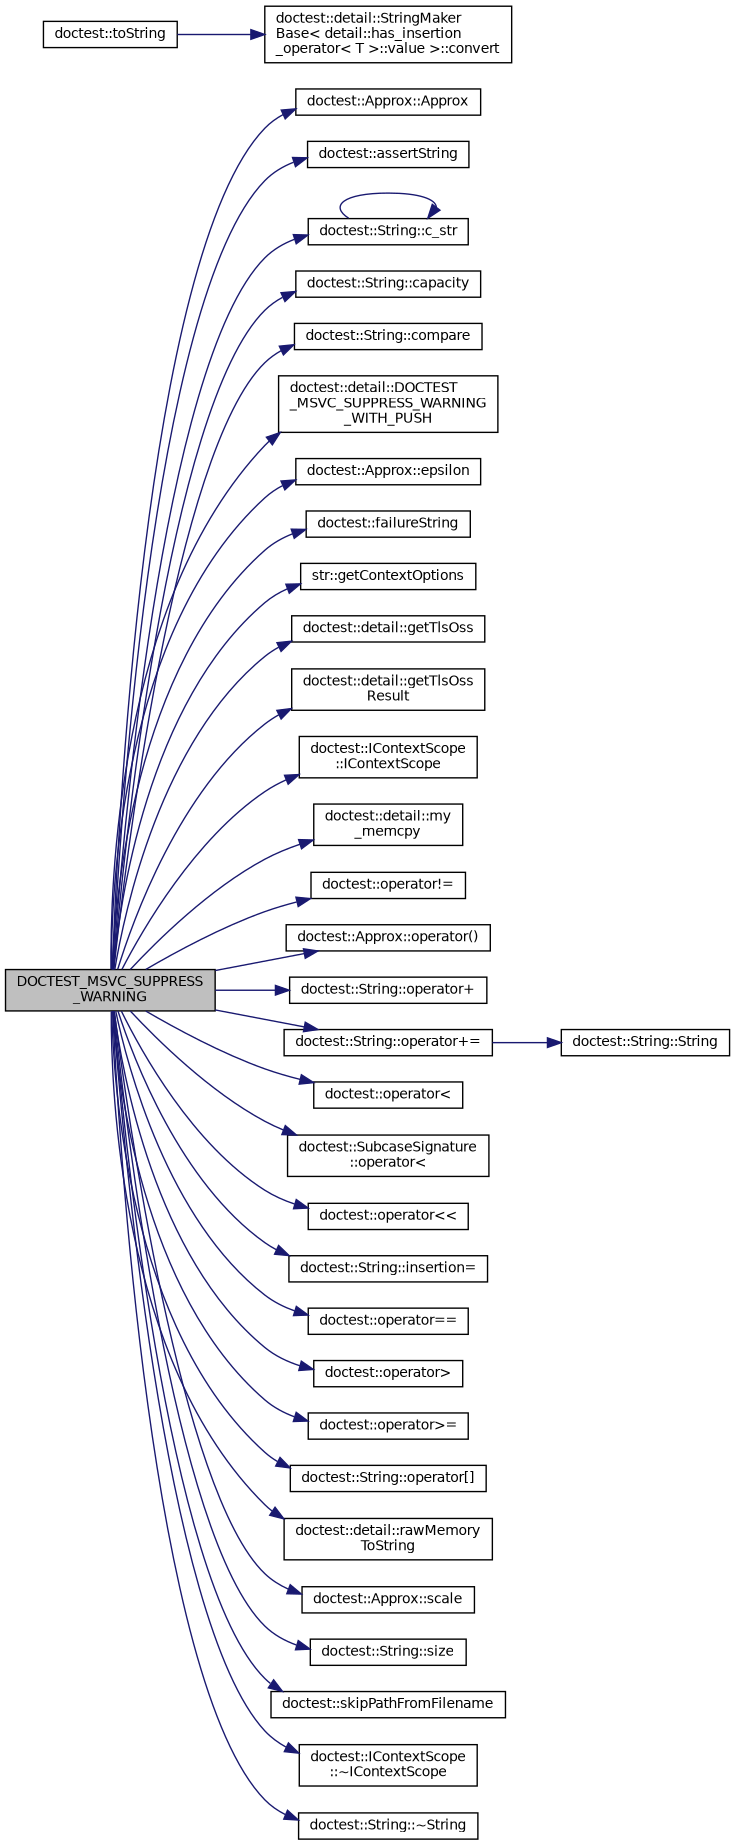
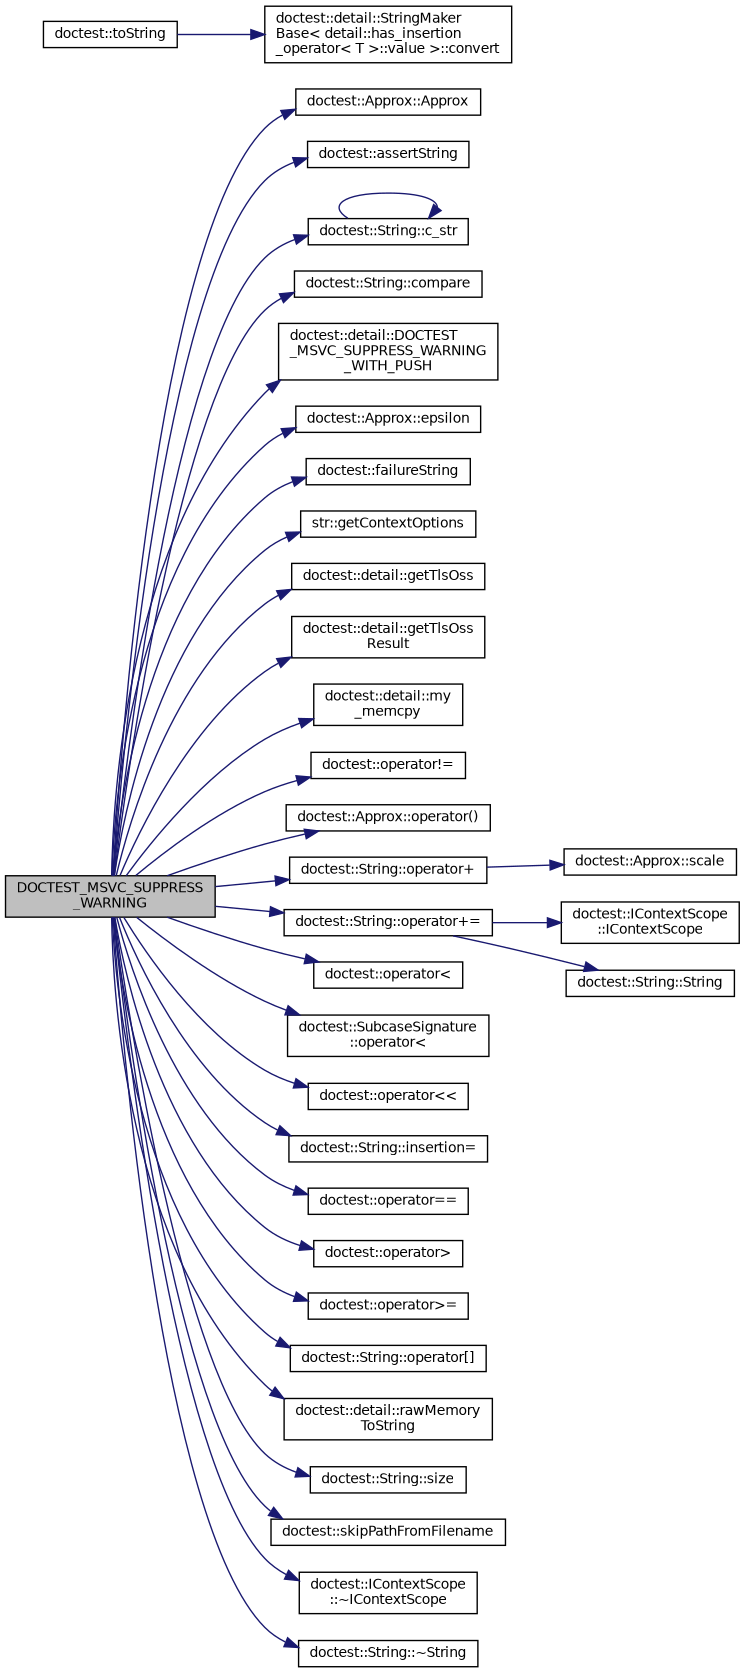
node "doctest::String::capacity": removed
edge "DOCTEST_MSVC_SUPPRESS _WARNING" -> "doctest::IContextScope ::IContextScope": now "doctest::String::operator+=" -> "doctest::IContextScope ::IContextScope"
edge "DOCTEST_MSVC_SUPPRESS _WARNING" -> "doctest::Approx::scale": now "doctest::String::operator+" -> "doctest::Approx::scale"
